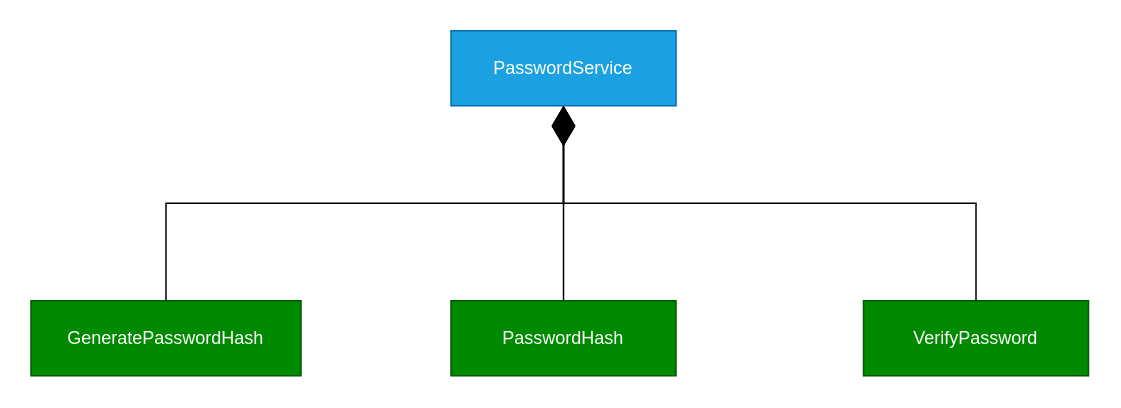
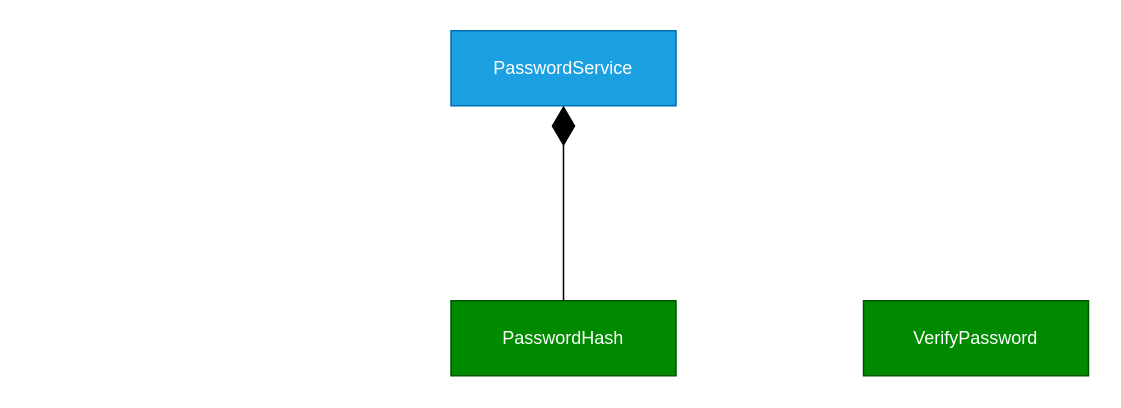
edge "GeneratePasswordHash" -> "PasswordService": removed
edge "VerifyPassword" -> "PasswordService": removed
node "GeneratePasswordHash": removed
